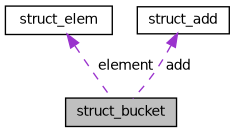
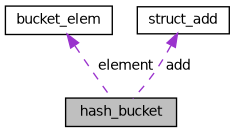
node "struct_elem": label "struct_elem" -> "bucket_elem"
node "struct_bucket": label "struct_bucket" -> "hash_bucket"
